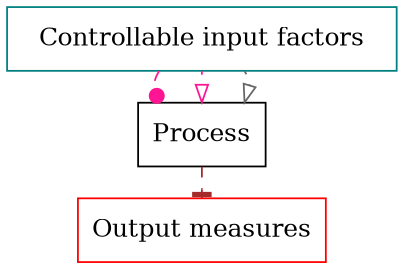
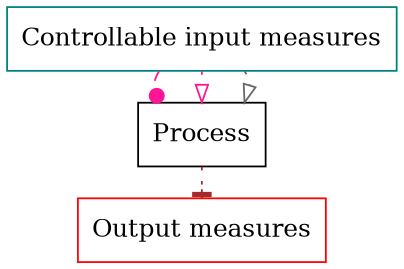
node "Controllable input factors": label "Controllable input factors" -> "Controllable input measures"
edge "Process" -> "Output measures": style dashed -> dotted
